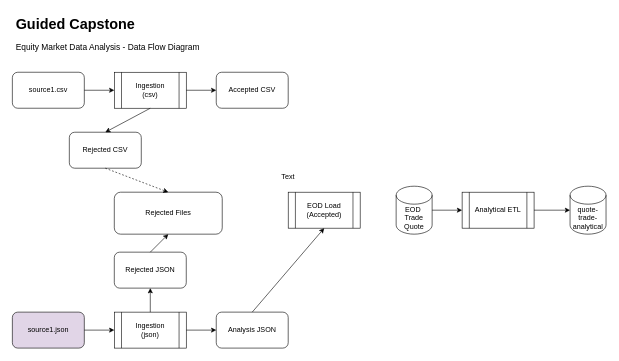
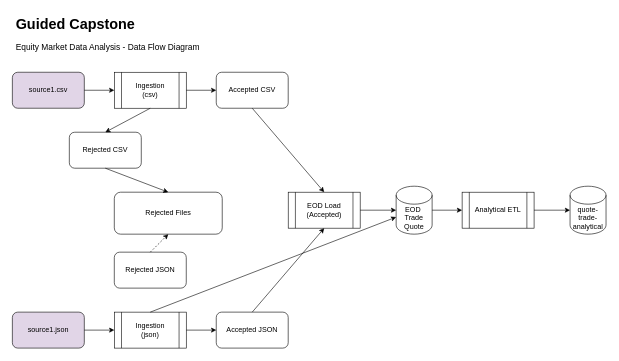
node "source1.csv": fillcolor #ffffff -> #e1d5e7
edge "Accepted CSV" -> "EOD Load (Accepted)": added
node "Text": removed
edge "Rejected CSV" -> "Rejected Files": style dashed -> solid
edge "EOD Load (Accepted)" -> "EOD Trade Quote": added
edge "Rejected JSON" -> "Rejected Files": style solid -> dashed
edge "Ingestion (json)" -> "Rejected JSON": now "Ingestion (json)" -> "EOD Trade Quote"
node "Analysis JSON": label "Analysis JSON" -> "Accepted JSON"
